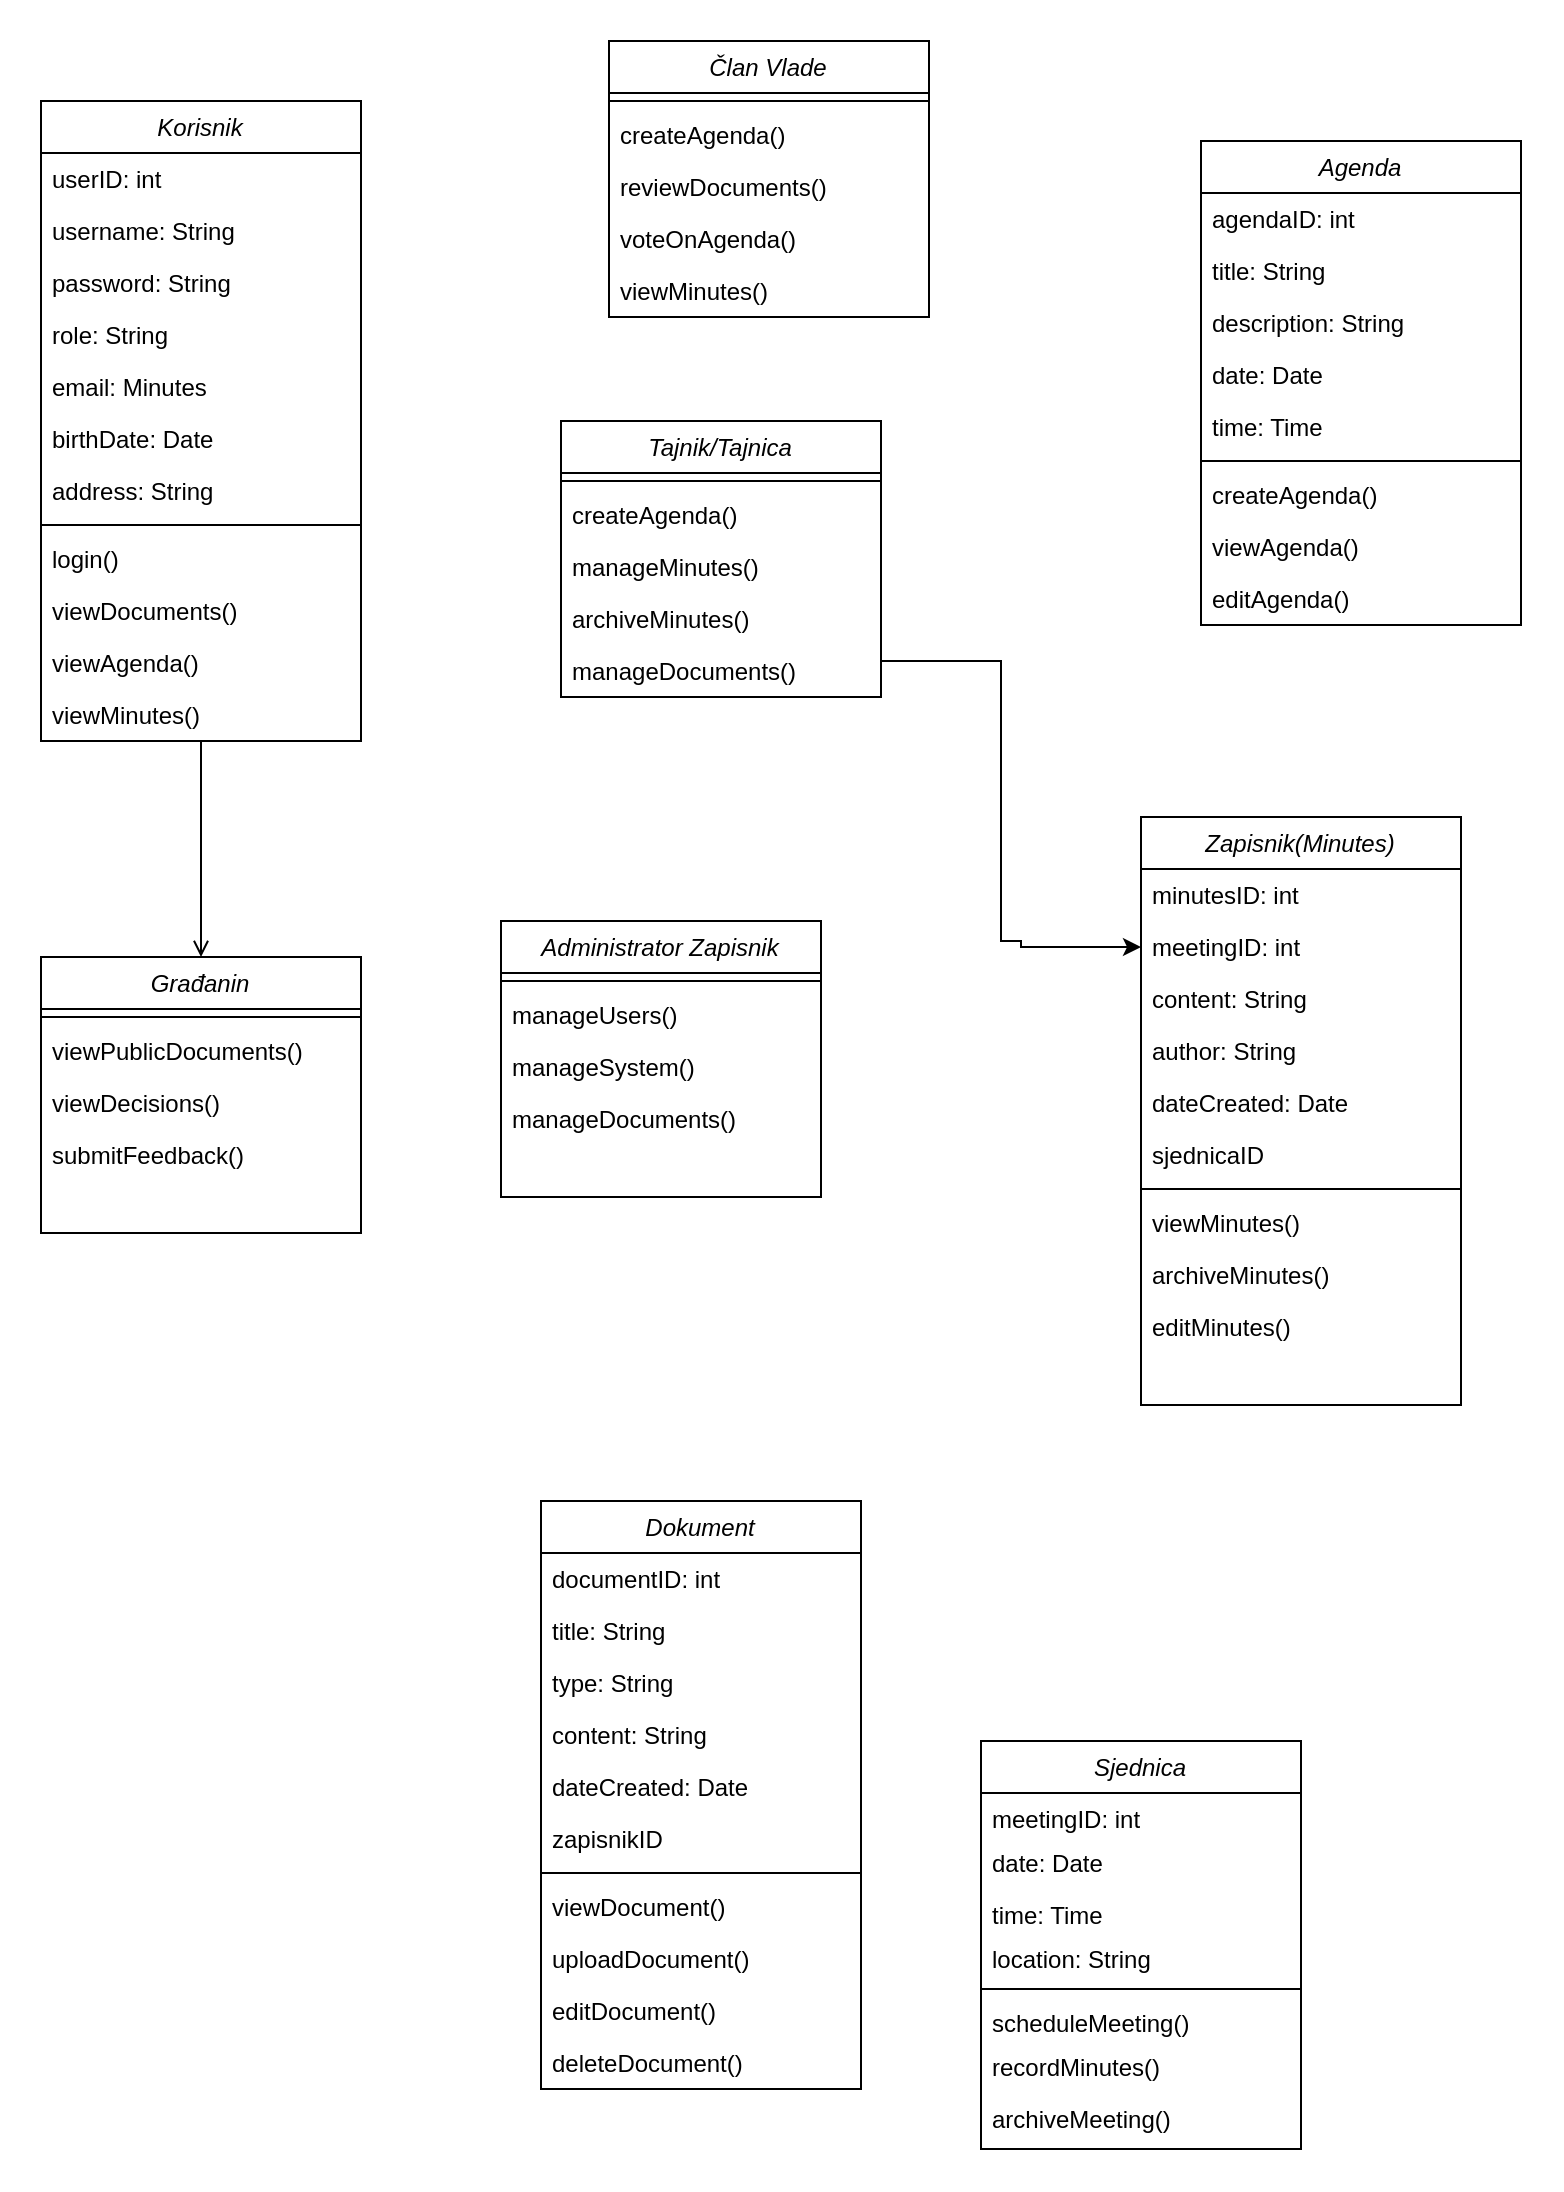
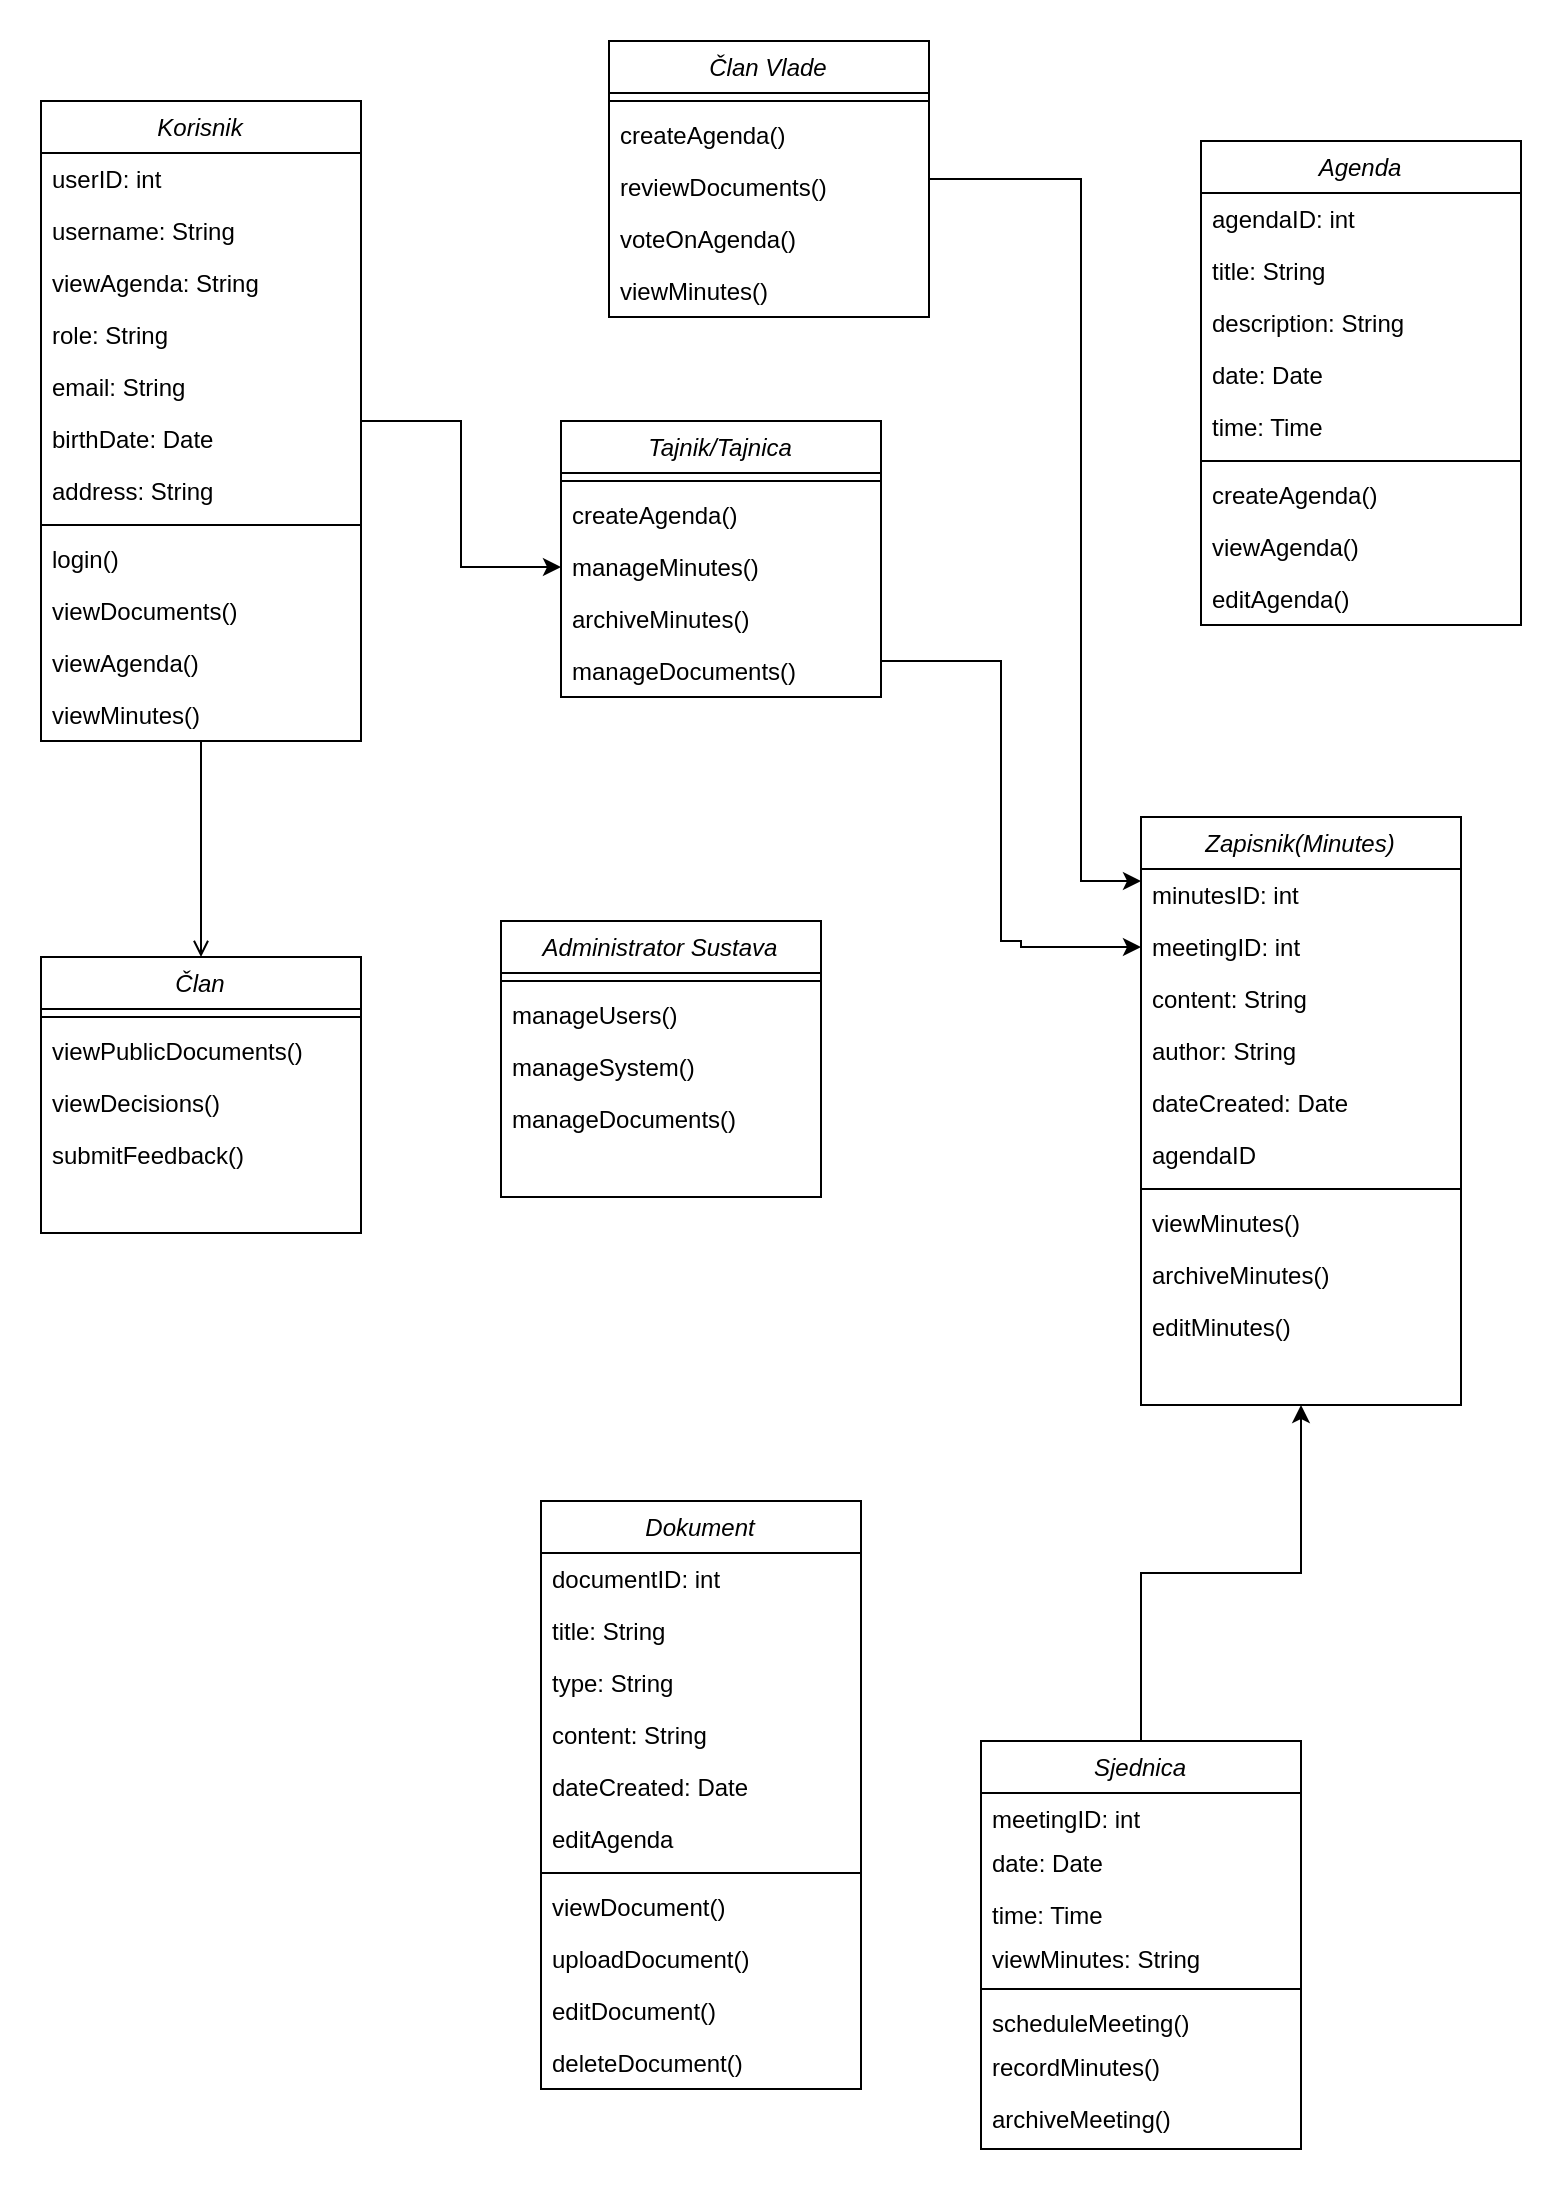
node "password: String": label "password: String" -> "viewAgenda: String"
node "email: Minutes": label "email: Minutes" -> "email: String"
edge "Član Vlade" -> "Zapisnik(Minutes)": added
edge "Korisnik" -> "manageMinutes()": added
node "Administrator Zapisnik": label "Administrator Zapisnik" -> "Administrator Sustava"
node "Građanin": label "Građanin" -> "Član"
node "sjednicaID": label "sjednicaID" -> "agendaID"
edge "Sjednica" -> "Zapisnik(Minutes)": added
node "zapisnikID": label "zapisnikID" -> "editAgenda"
node "location: String": label "location: String" -> "viewMinutes: String"
